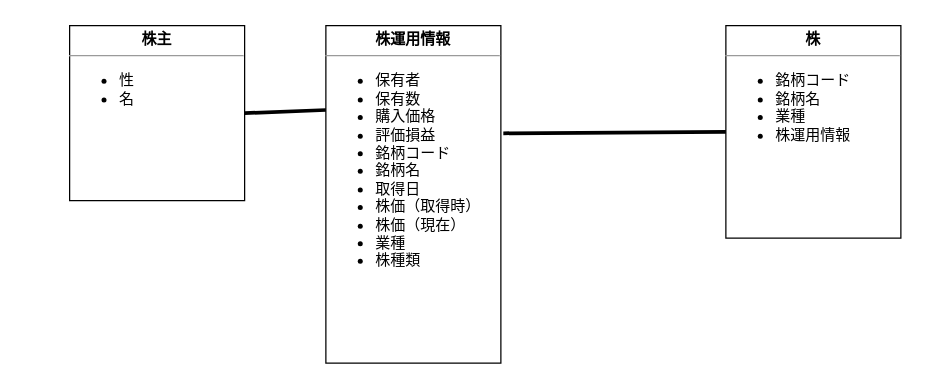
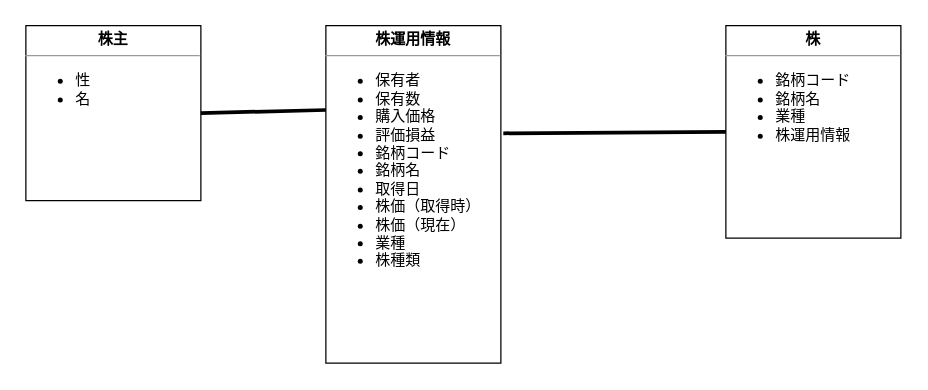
node "株主 性 名": moved (157, 113) -> (113, 113)
